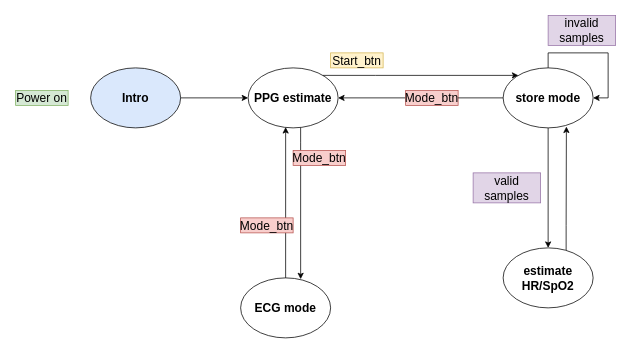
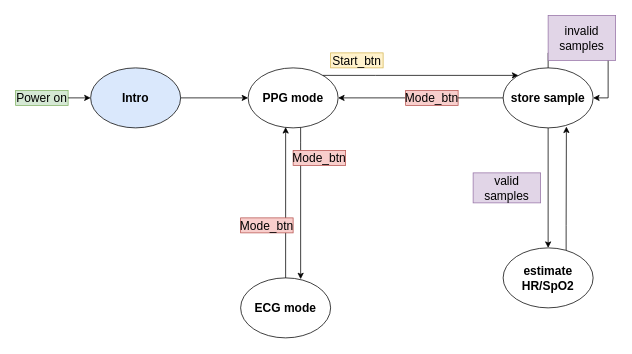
node "invalid samples": size 68x30 -> 68x45
edge "Power on" -> "Intro": added
node "PPG estimate": label "PPG estimate" -> "PPG mode"
node "store mode": label "store mode" -> "store sample"
